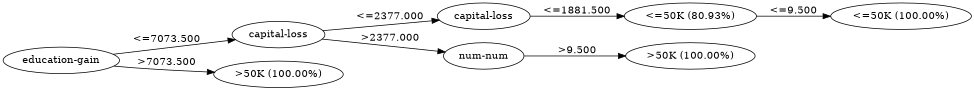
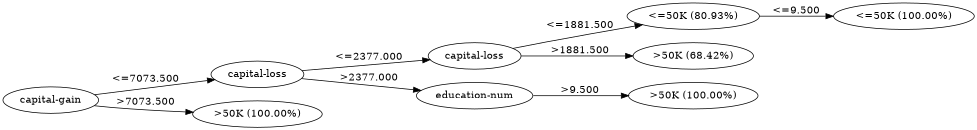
node "num-num": label "num-num" -> "education-num"
node ">50K (68.42%)": added
node "education-gain": label "education-gain" -> "capital-gain"
